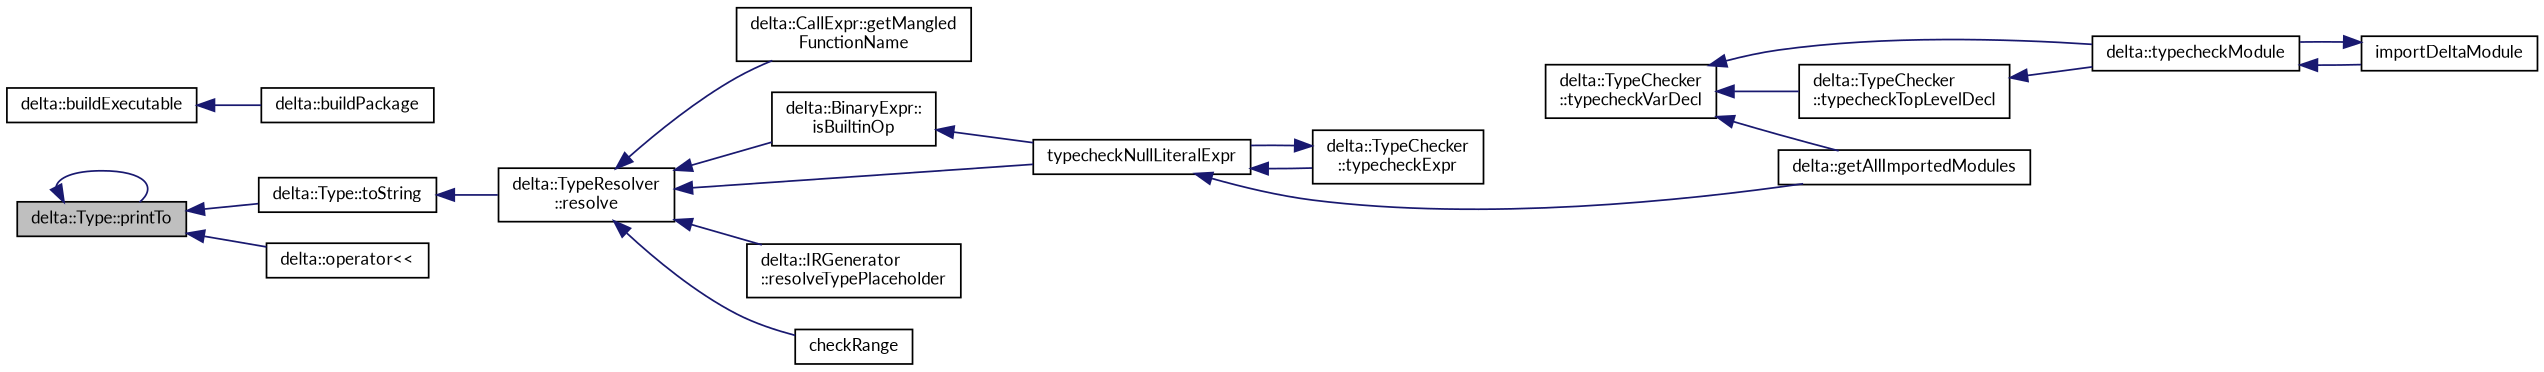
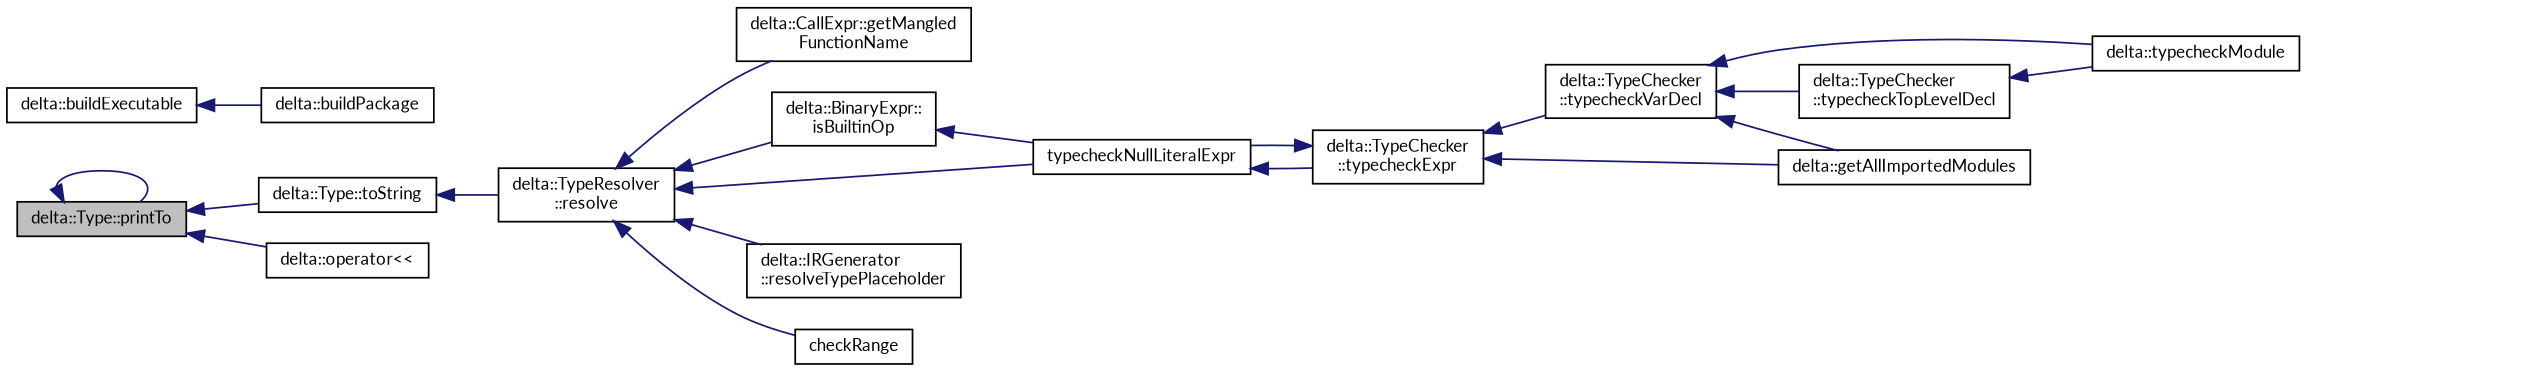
node "importDeltaModule": removed
edge "delta::TypeChecker ::typecheckVarDecl" -> "delta::TypeChecker ::typecheckExpr": added
edge "delta::getAllImportedModules" -> "typecheckNullLiteralExpr": now "delta::getAllImportedModules" -> "delta::TypeChecker ::typecheckExpr"
